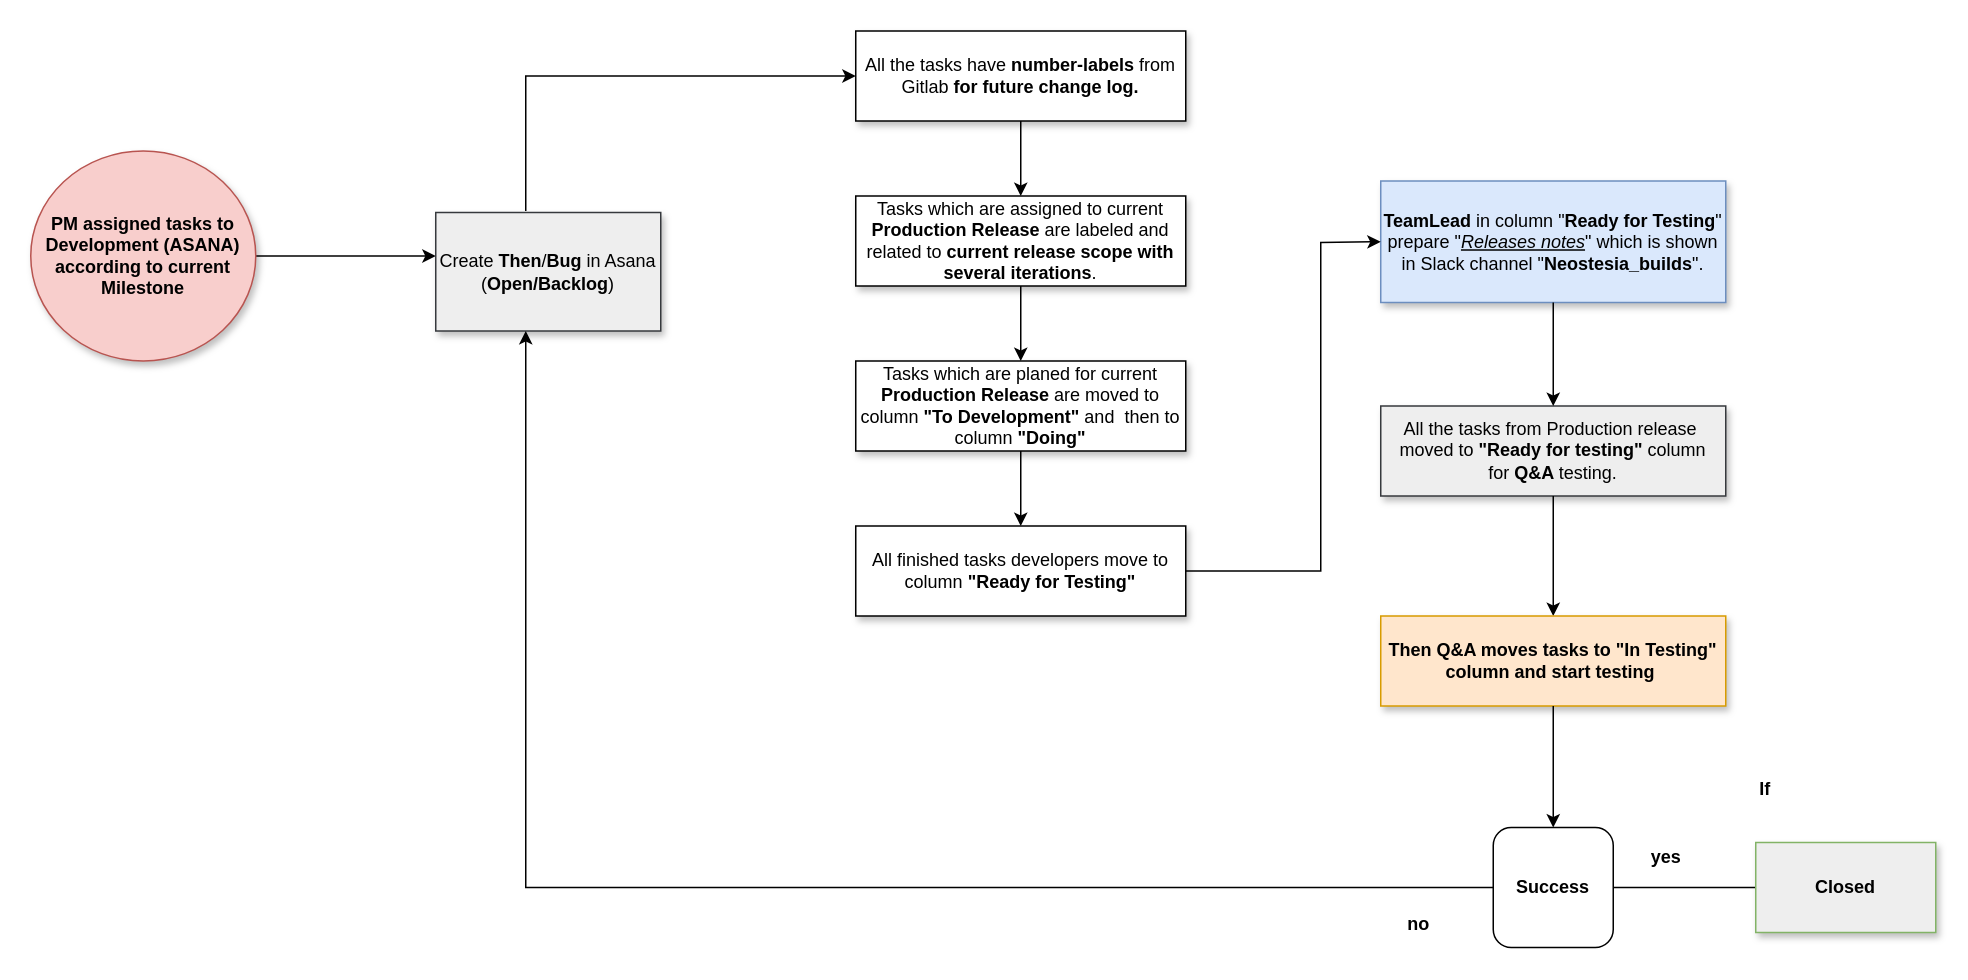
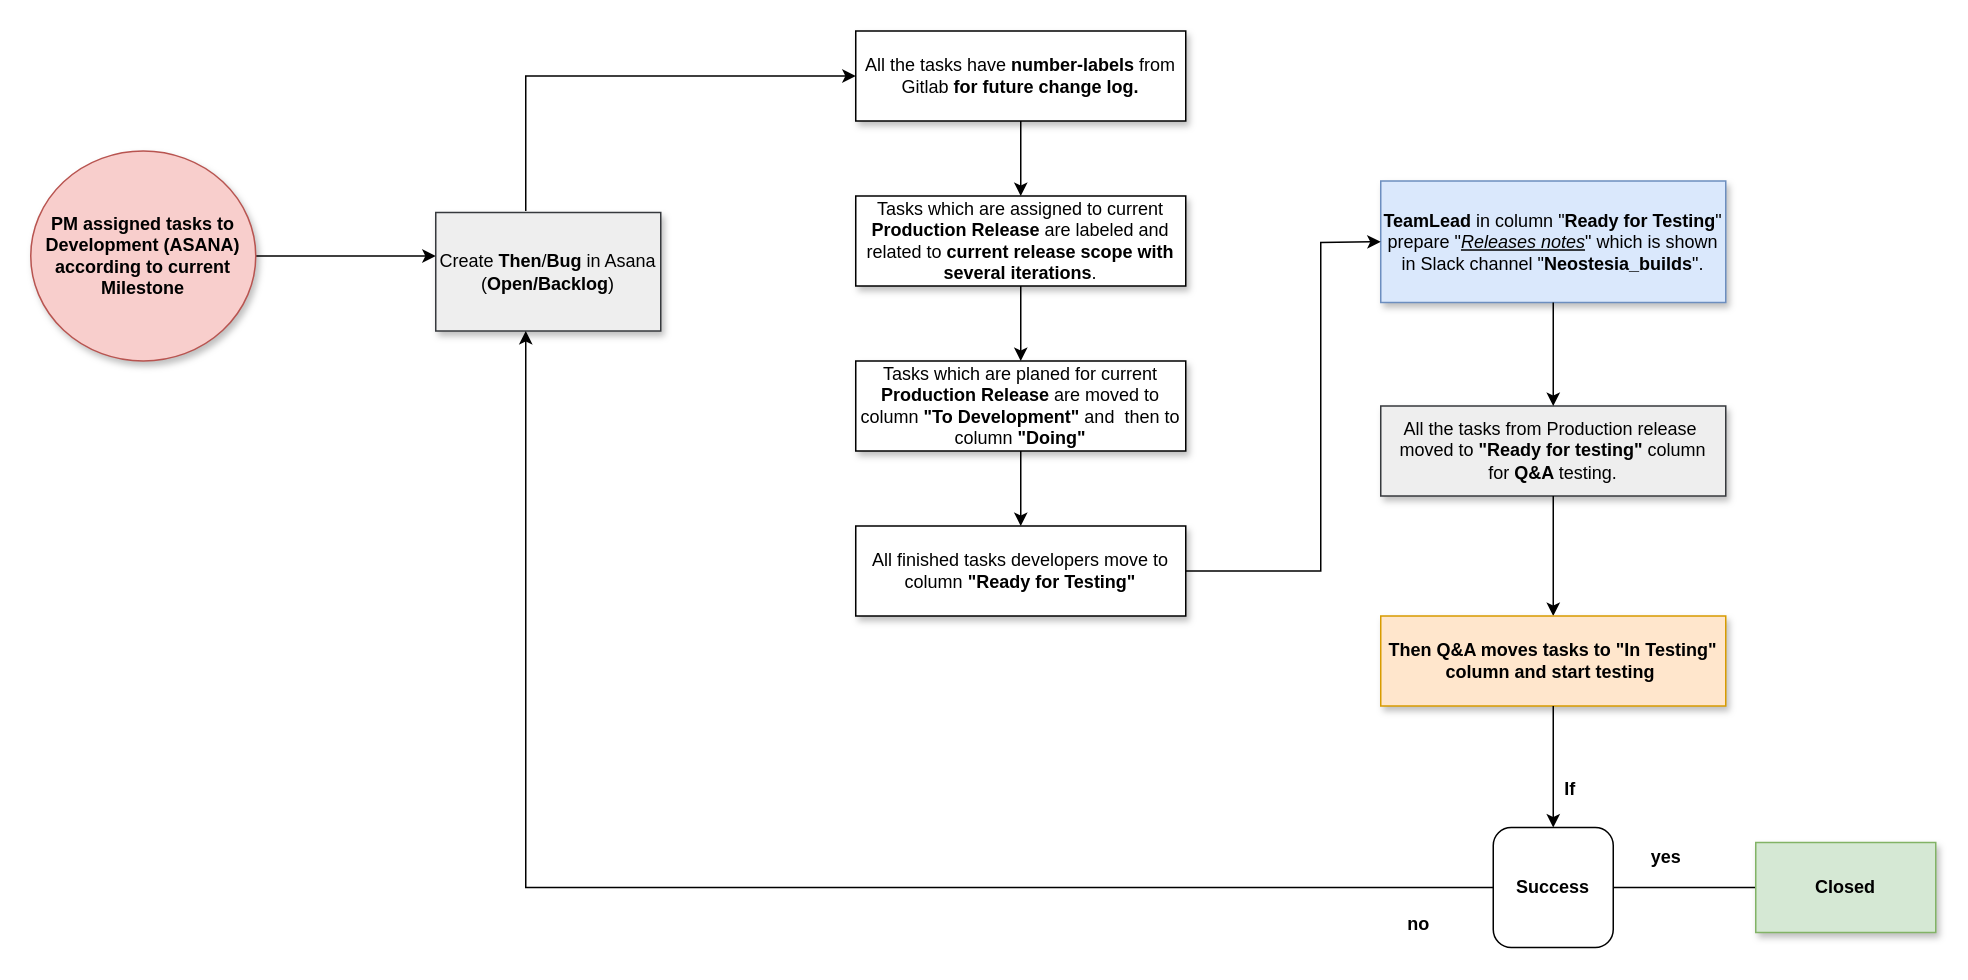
node "If": moved (1765, 790) -> (1570, 790)
node "Closed": fillcolor #eeeeee -> #d5e8d4
